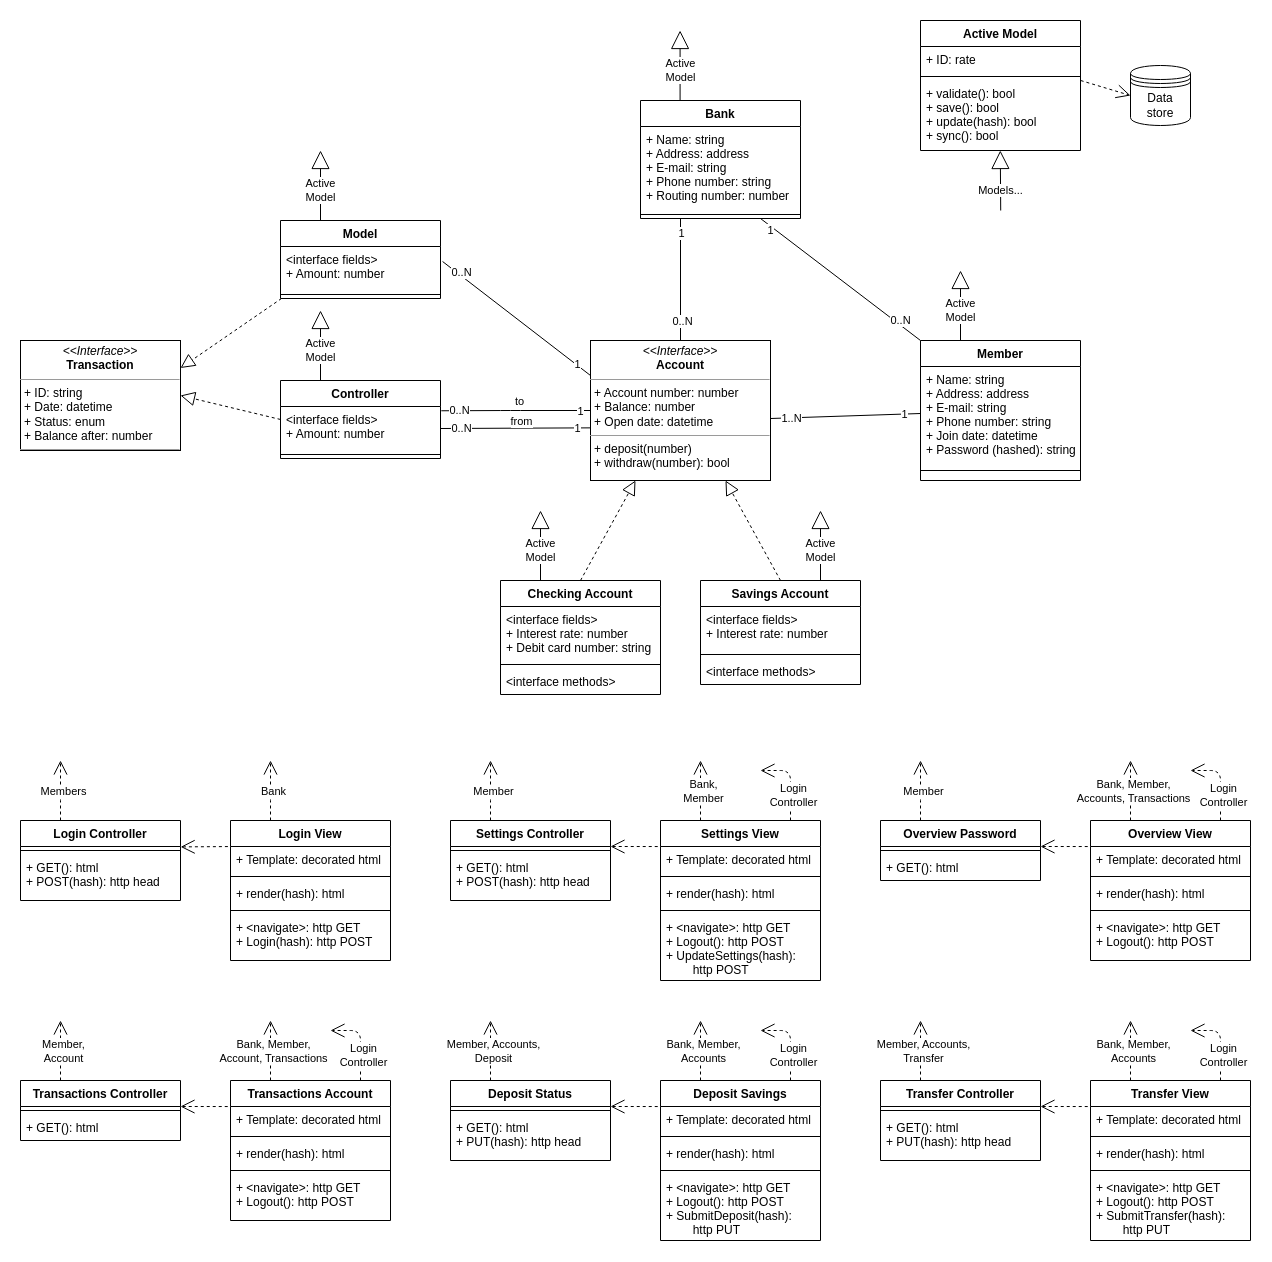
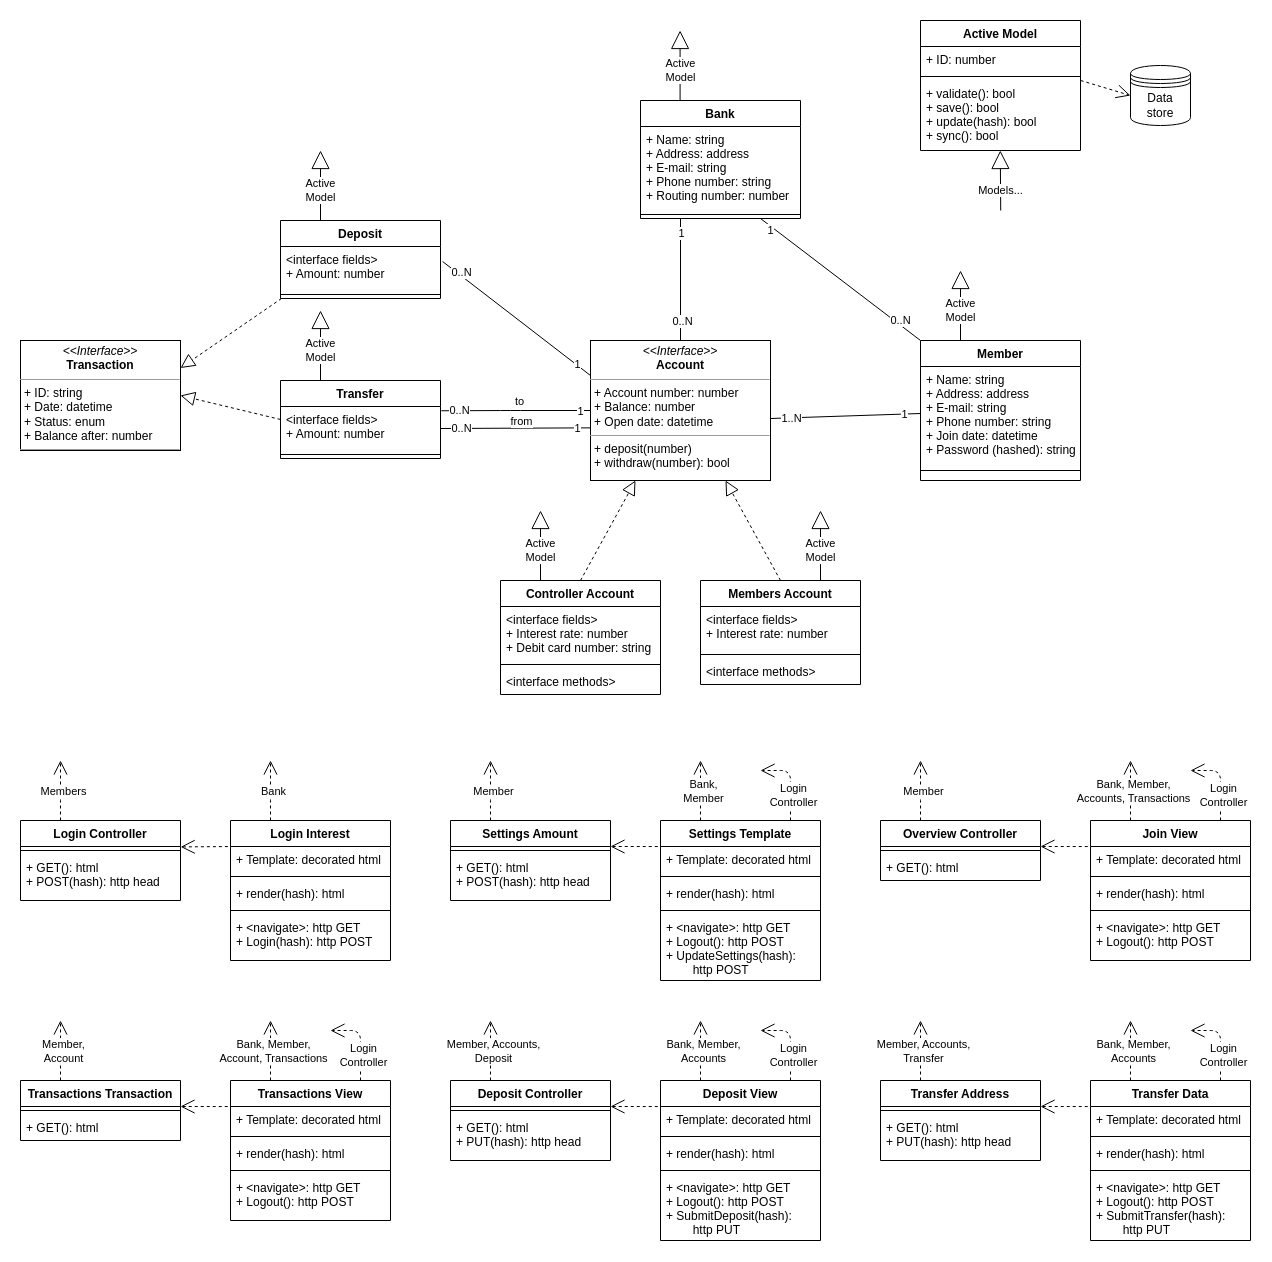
node "+ ID: rate": label "+ ID: rate" -> "+ ID: number"
node "Model": label "Model" -> "Deposit"
node "Controller": label "Controller" -> "Transfer"
node "Checking Account": label "Checking Account" -> "Controller Account"
node "Savings Account": label "Savings Account" -> "Members Account"
node "Login View": label "Login View" -> "Login Interest"
node "Settings Controller": label "Settings Controller" -> "Settings Amount"
node "Settings View": label "Settings View" -> "Settings Template"
node "Overview Password": label "Overview Password" -> "Overview Controller"
node "Overview View": label "Overview View" -> "Join View"
node "Transactions Controller": label "Transactions Controller" -> "Transactions Transaction"
node "Transactions Account": label "Transactions Account" -> "Transactions View"
node "Deposit Status": label "Deposit Status" -> "Deposit Controller"
node "Deposit Savings": label "Deposit Savings" -> "Deposit View"
node "Transfer Controller": label "Transfer Controller" -> "Transfer Address"
node "Transfer View": label "Transfer View" -> "Transfer Data"
